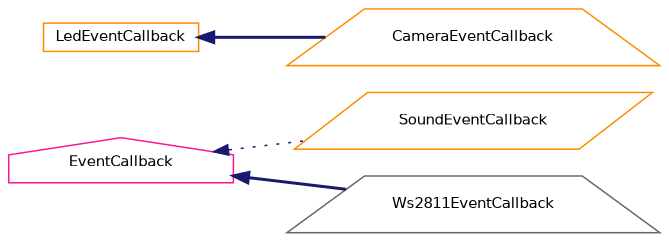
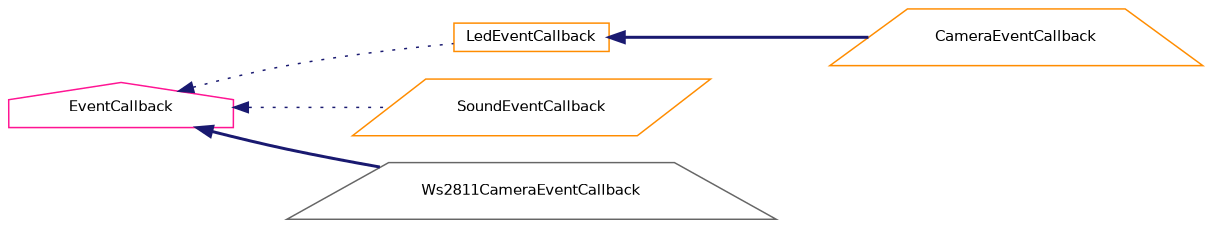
edge "LedEventCallback" -> "EventCallback": added
node "Ws2811EventCallback": label "Ws2811EventCallback" -> "Ws2811CameraEventCallback"
